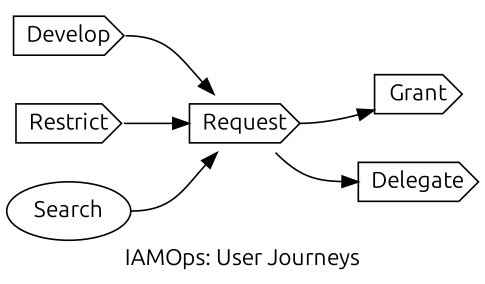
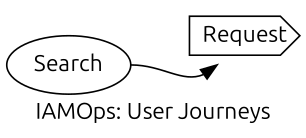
node "Develop": removed
node "Grant": removed
node "Restrict": removed
node "Delegate": removed
